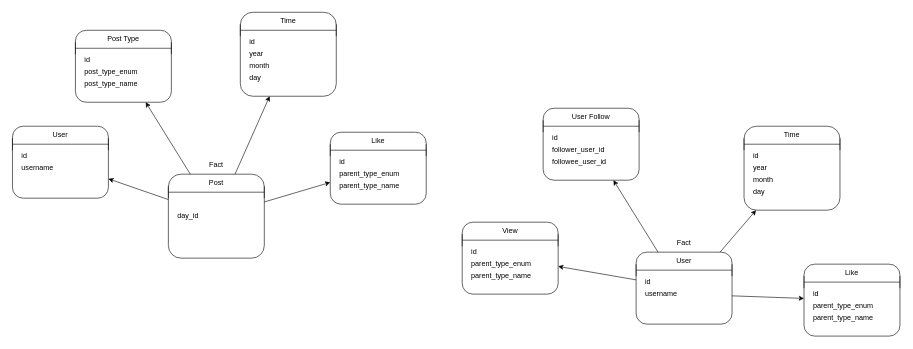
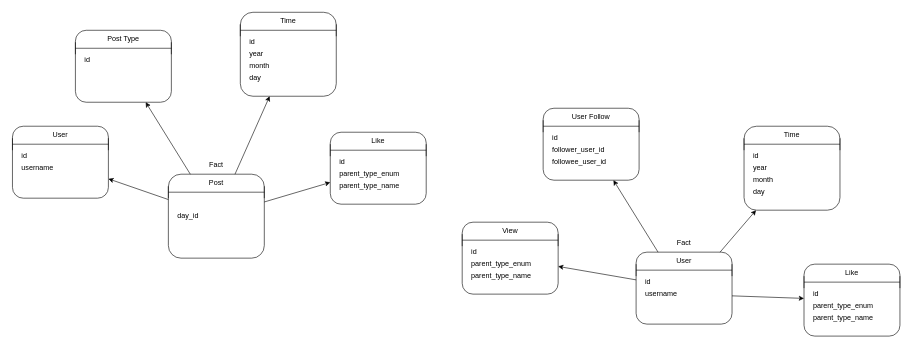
node "post_type_enum": removed
node "post_type_name": removed
